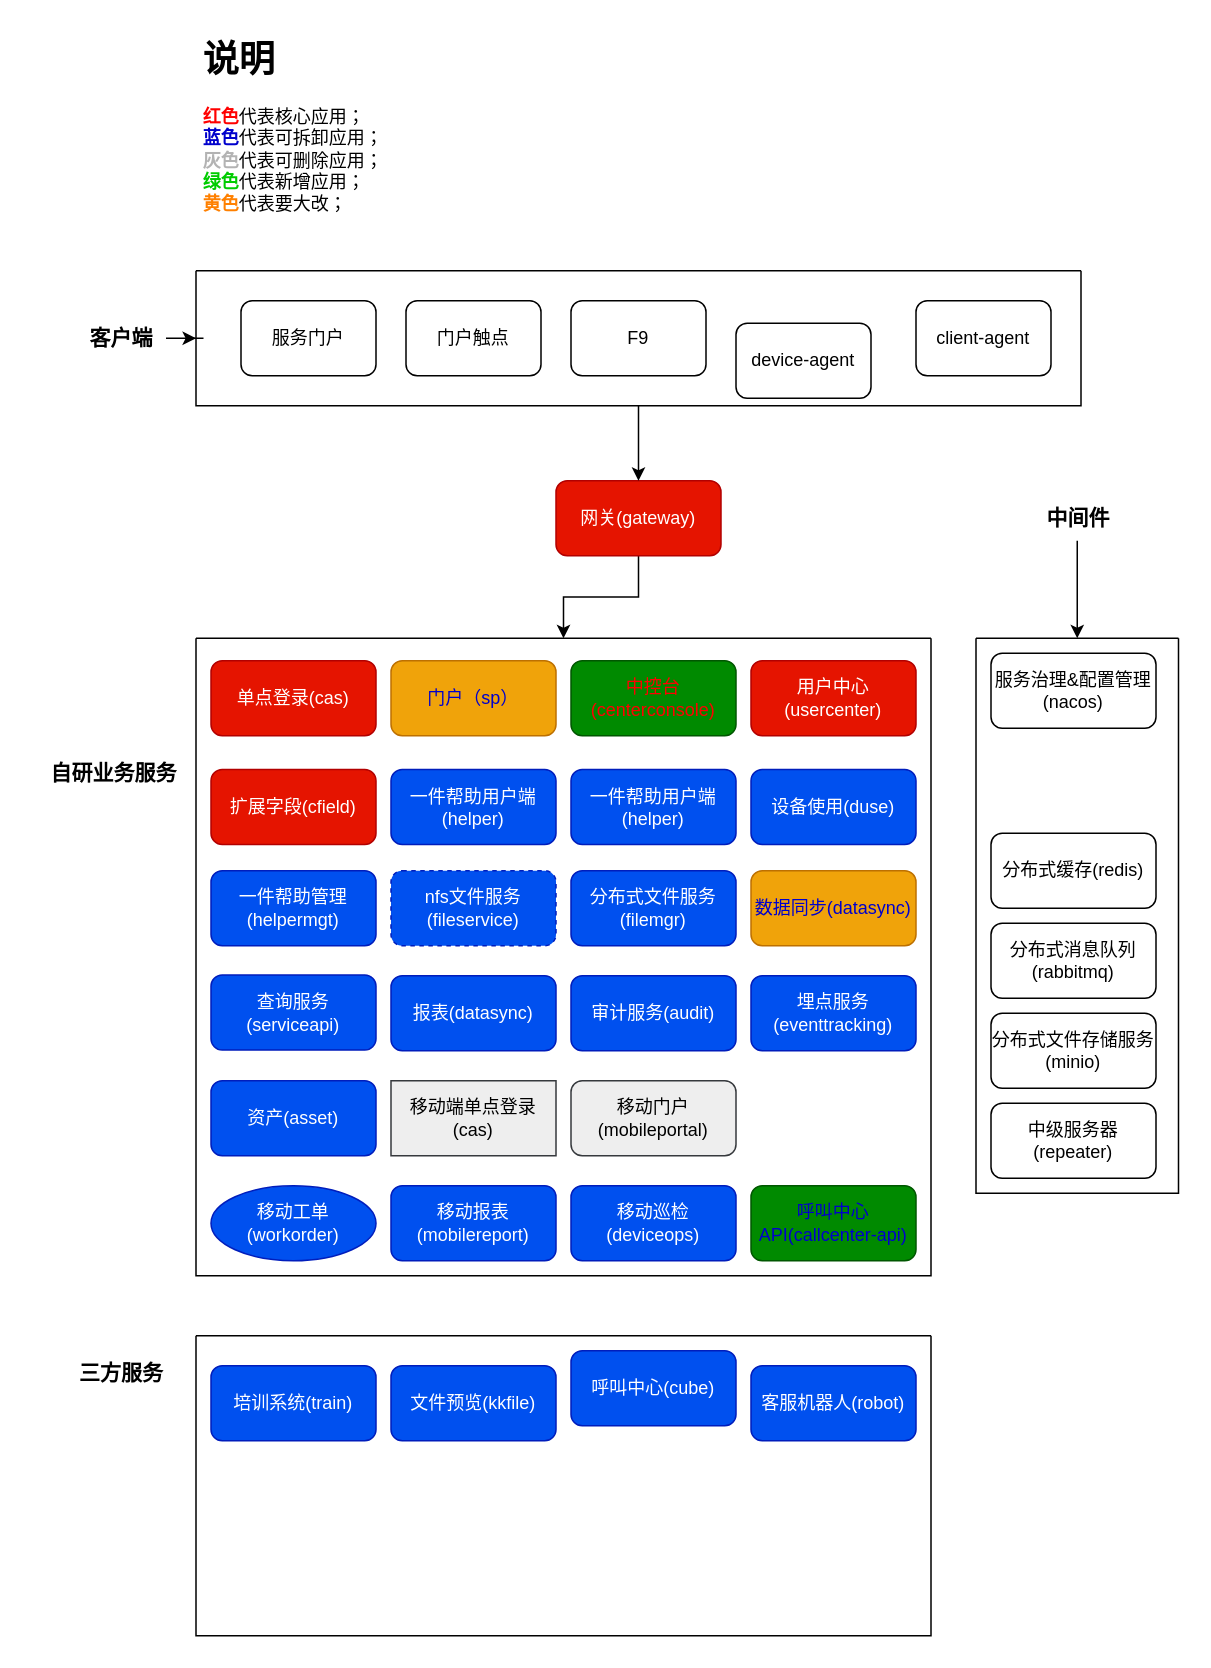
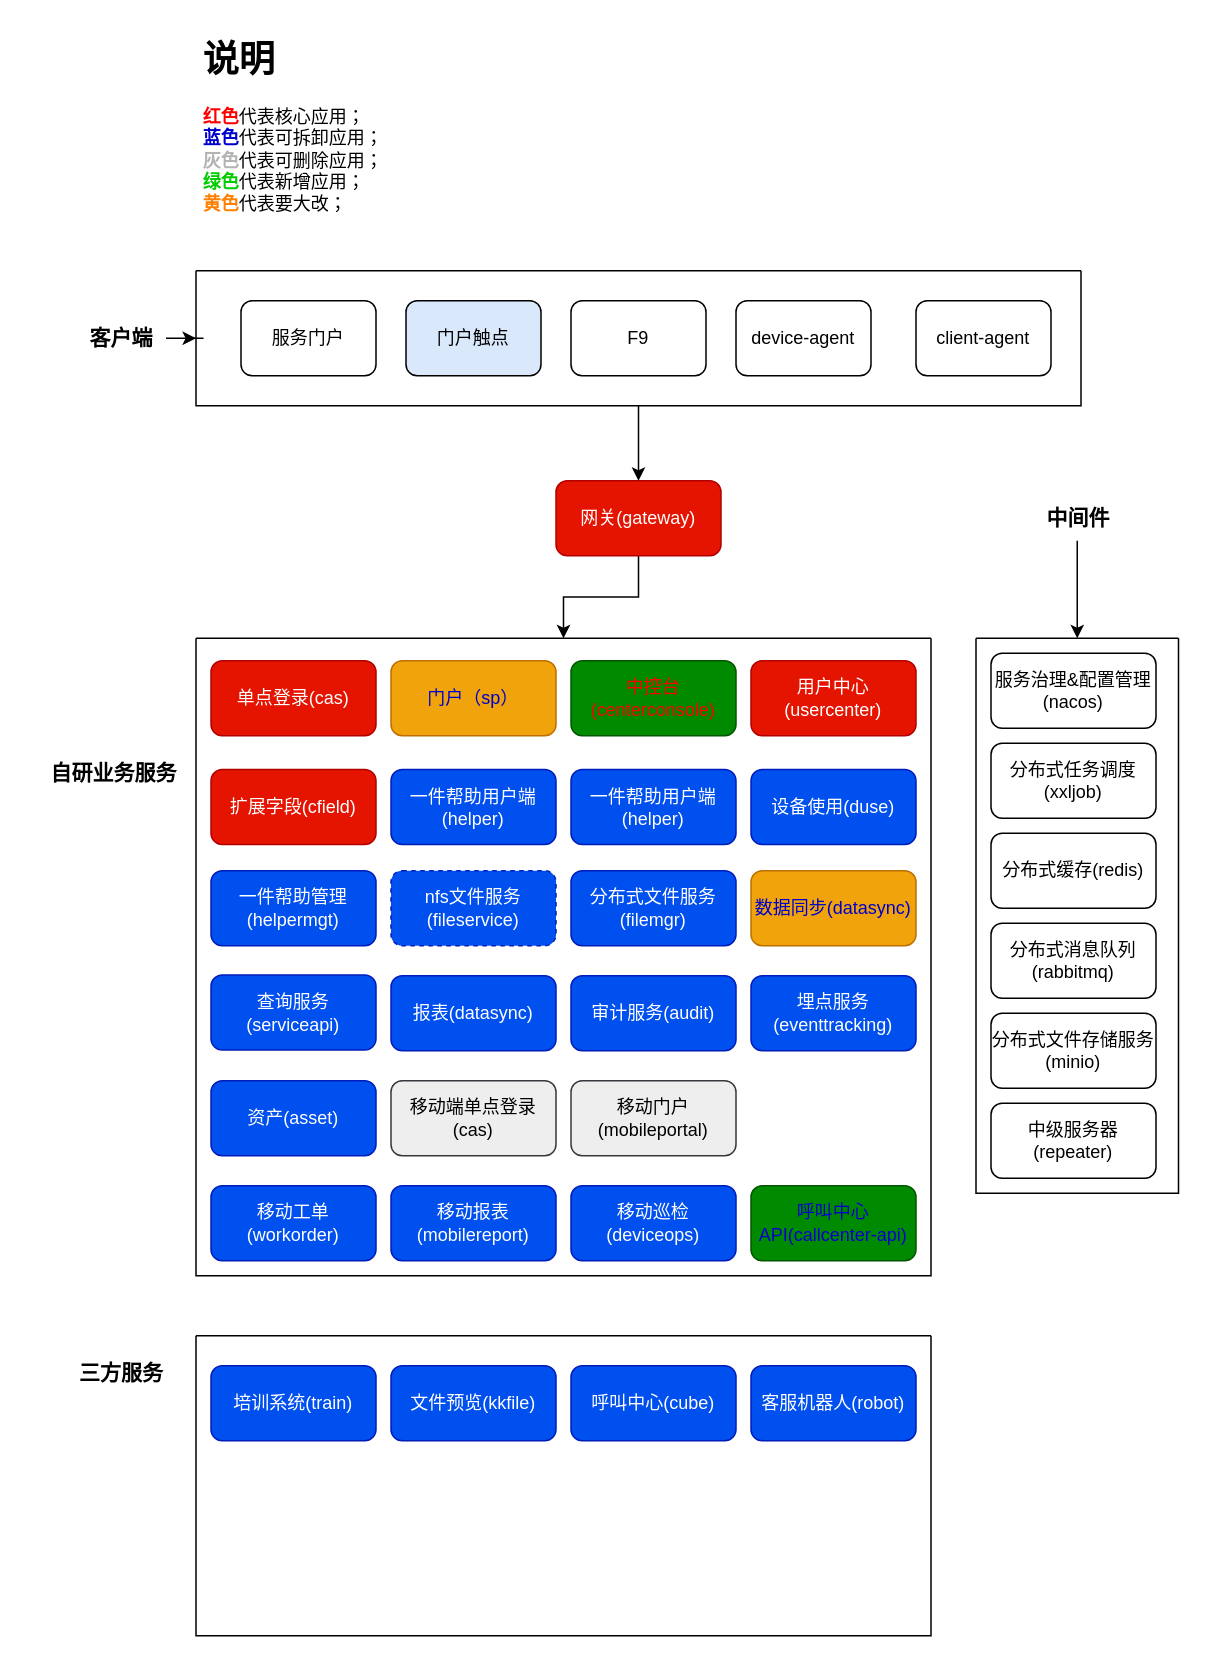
node "门户触点": fillcolor #ffffff -> #dae8fc
node "device-agent": moved (803, 361) -> (803, 338)
node "分布式任务调度(xxljob)": added
node "移动端单点登录(cas)": shape rectangle -> rounded rectangle
node "移动工单(workorder)": shape ellipse -> rounded rectangle
node "呼叫中心(cube)": moved (653, 1388) -> (653, 1403)
